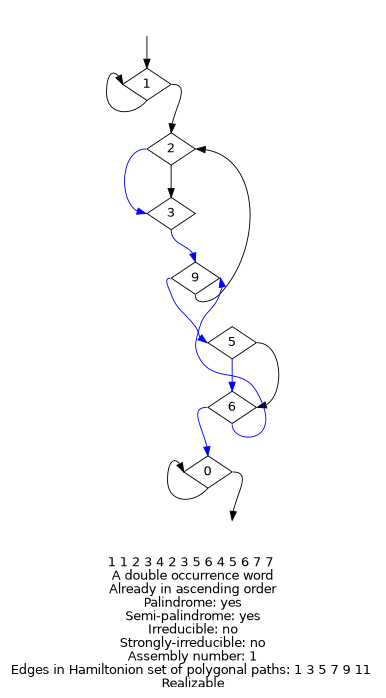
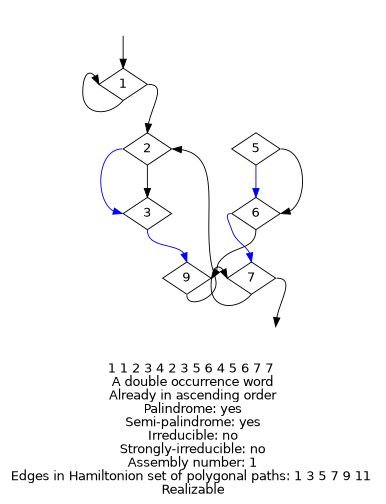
edge "9" -> "5": removed
edge "6" -> "9": color blue -> black
node "0": label "0" -> "7"
